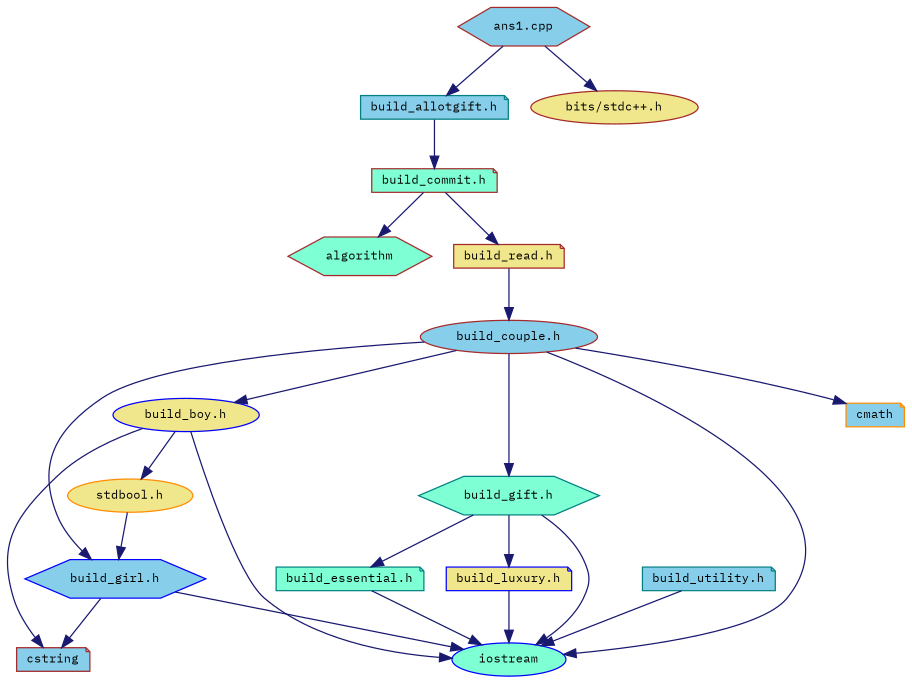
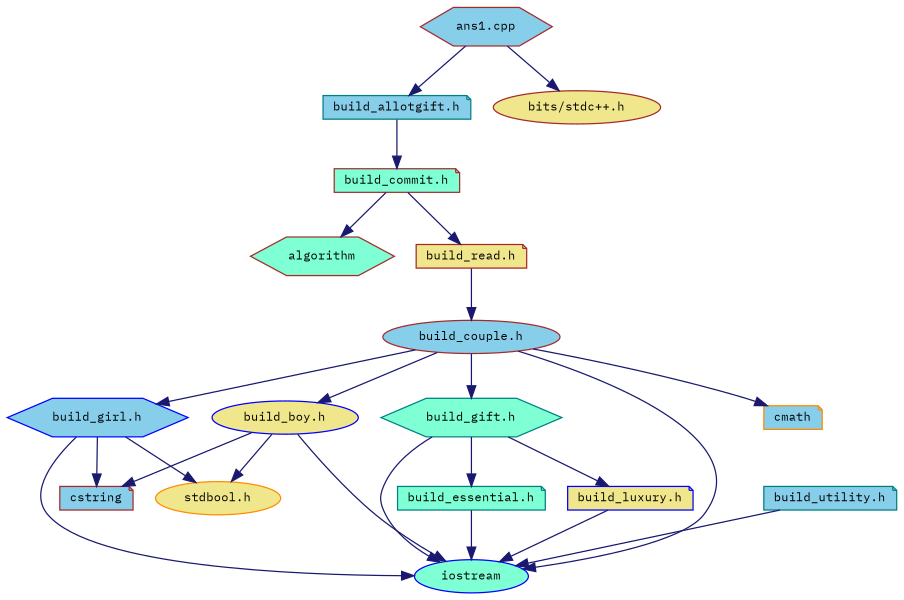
edge "stdbool.h" -> "build_girl.h": reversed
